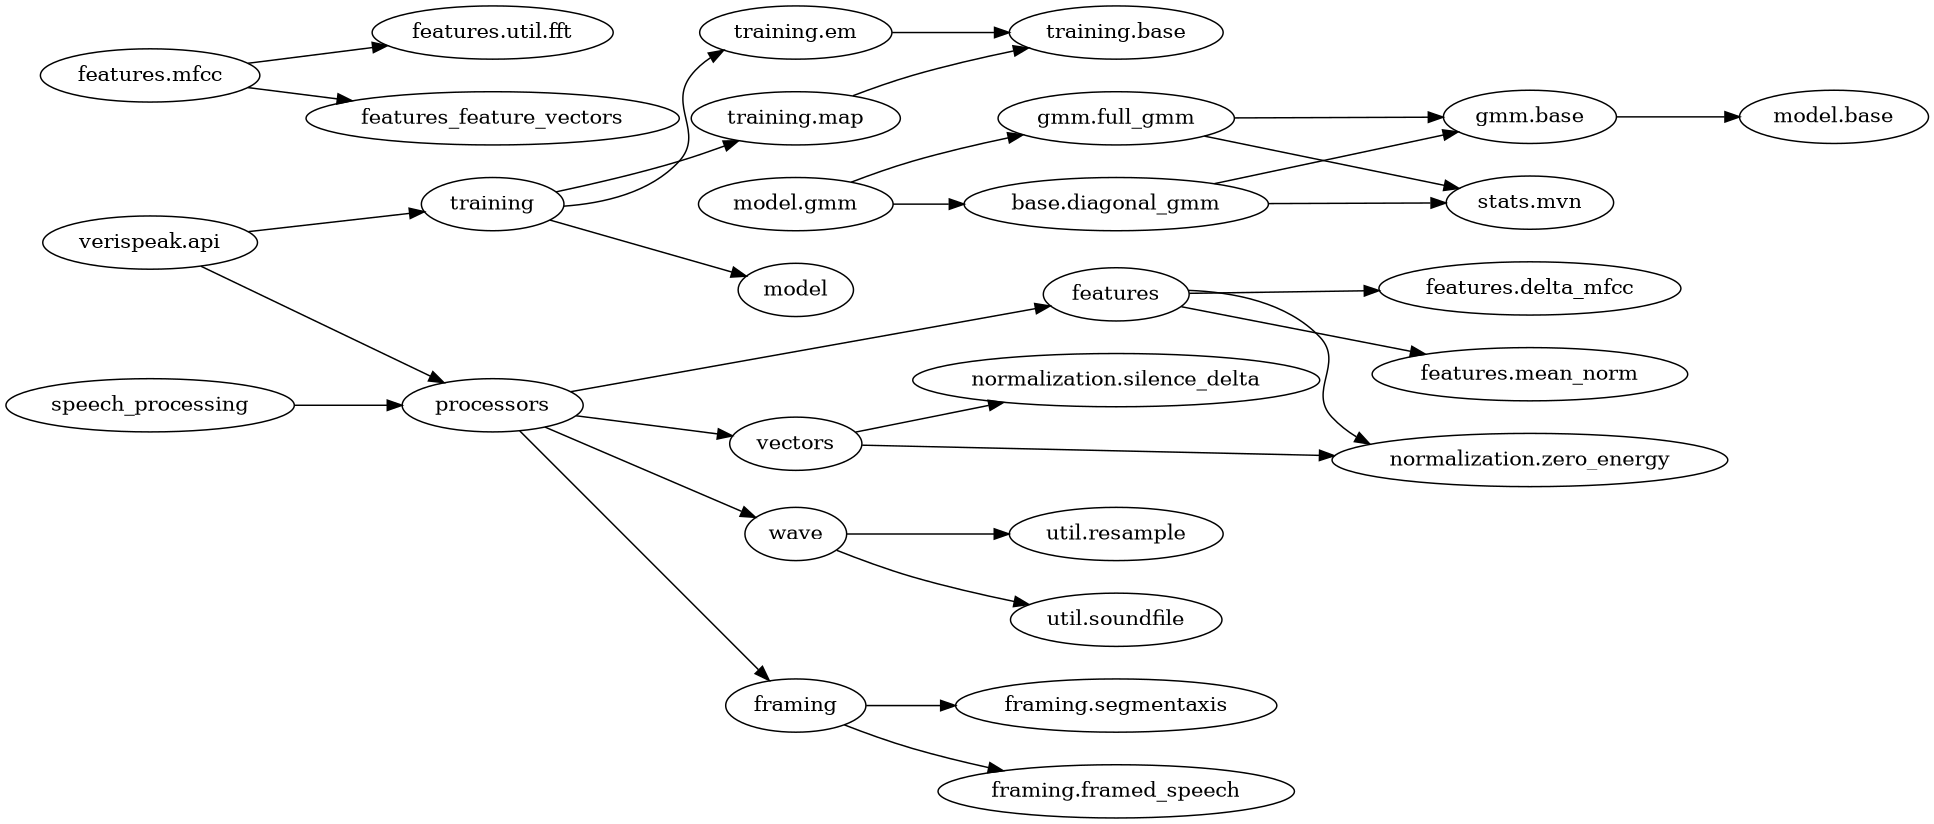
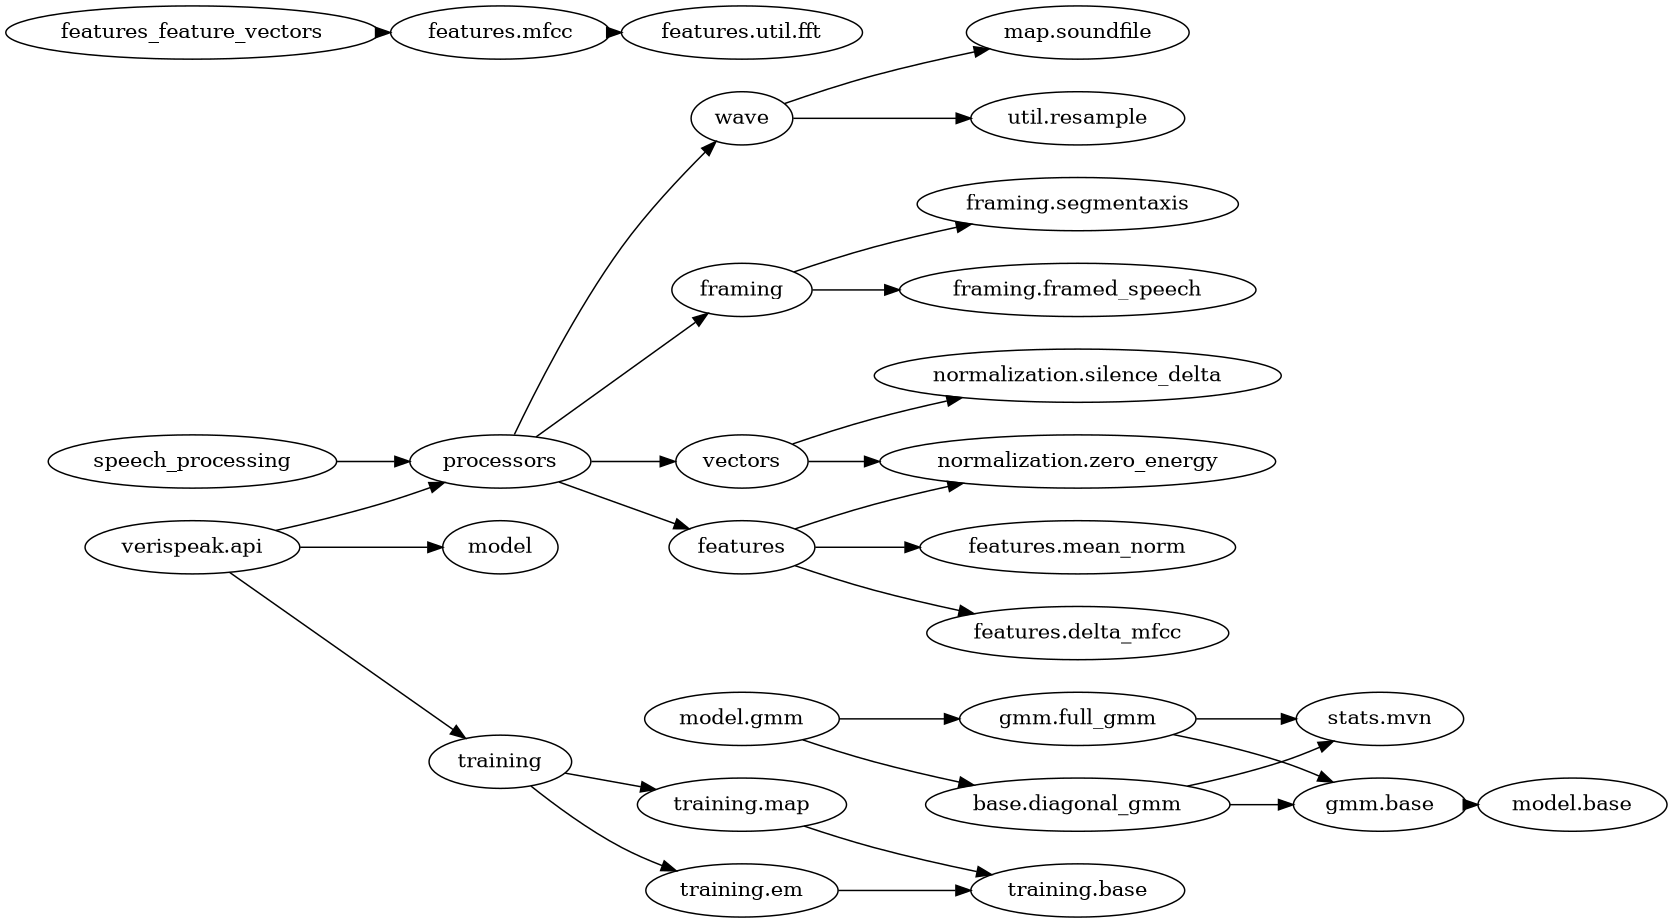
edge "features.mfcc" -> "features_feature_vectors": reversed
edge "training" -> "model": now "verispeak.api" -> "model"
node "util.soundfile": label "util.soundfile" -> "map.soundfile"
